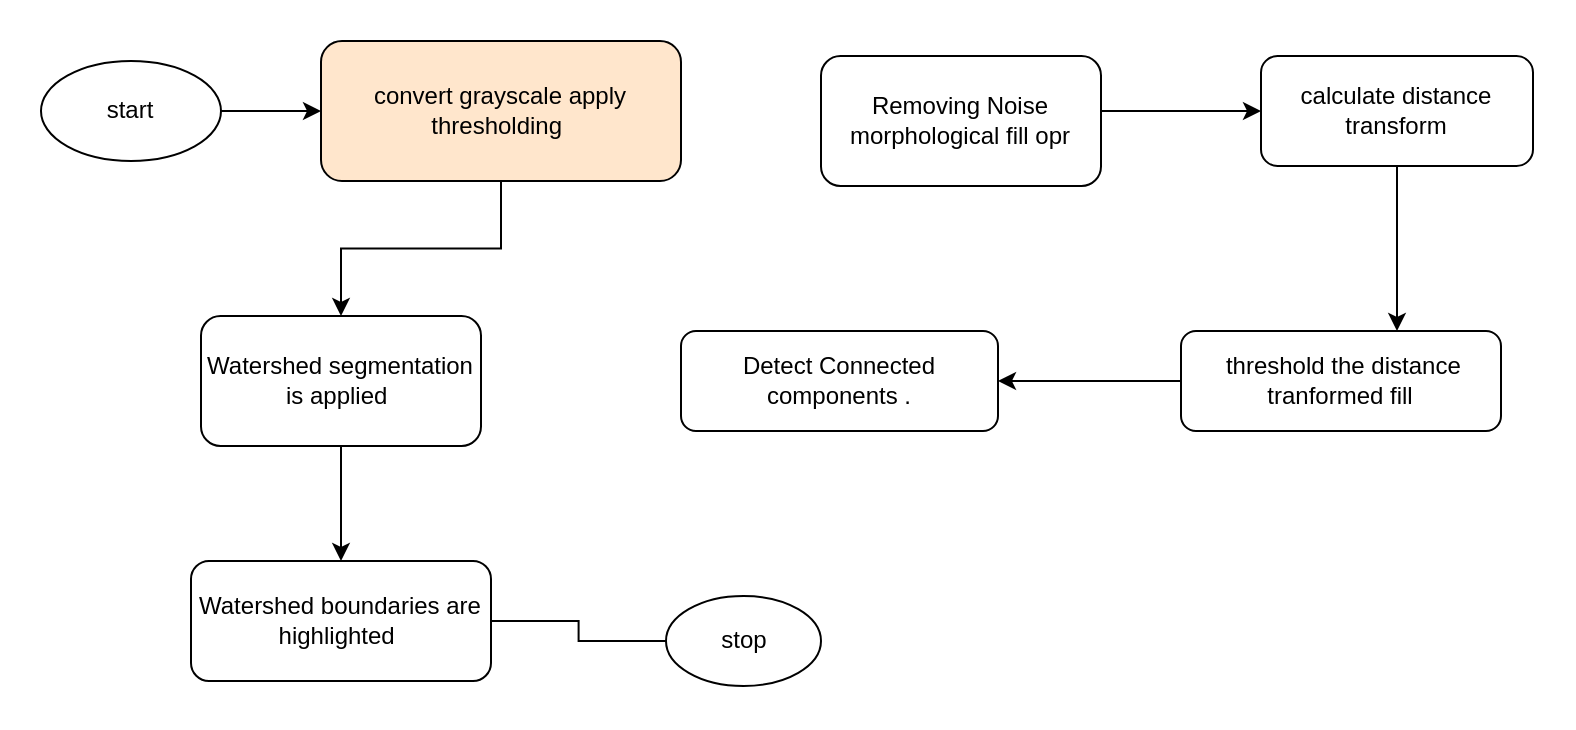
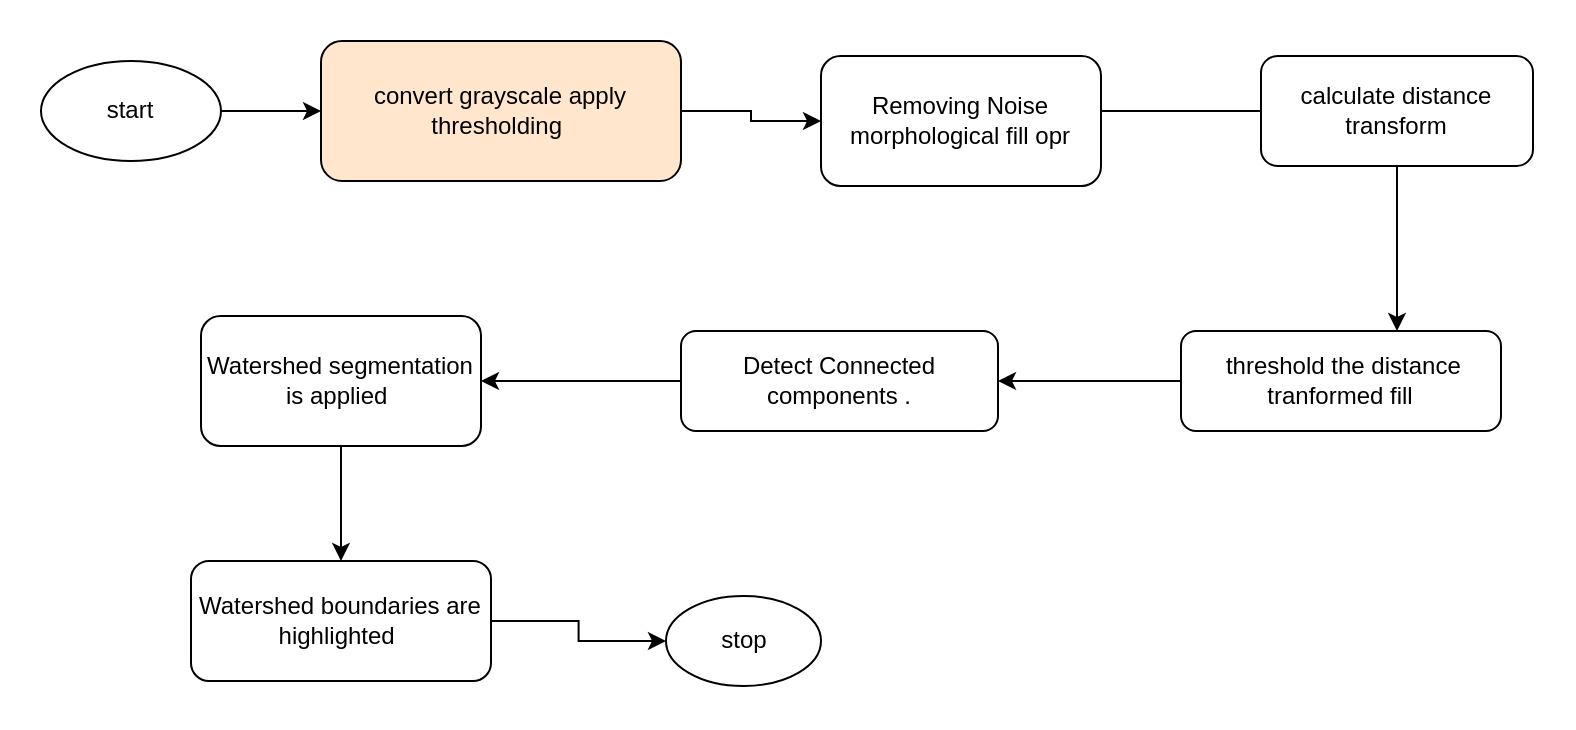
edge "Removing Noise morphological fill opr" -> "calculate distance transform": arrowhead classic -> none
edge "convert grayscale apply thresholding" -> "Watershed segmentation is applied": now "convert grayscale apply thresholding" -> "Removing Noise morphological fill opr"
edge "Detect Connected components ." -> "Watershed segmentation is applied": added
edge "Watershed boundaries are highlighted" -- "stop": arrowhead none -> classic
